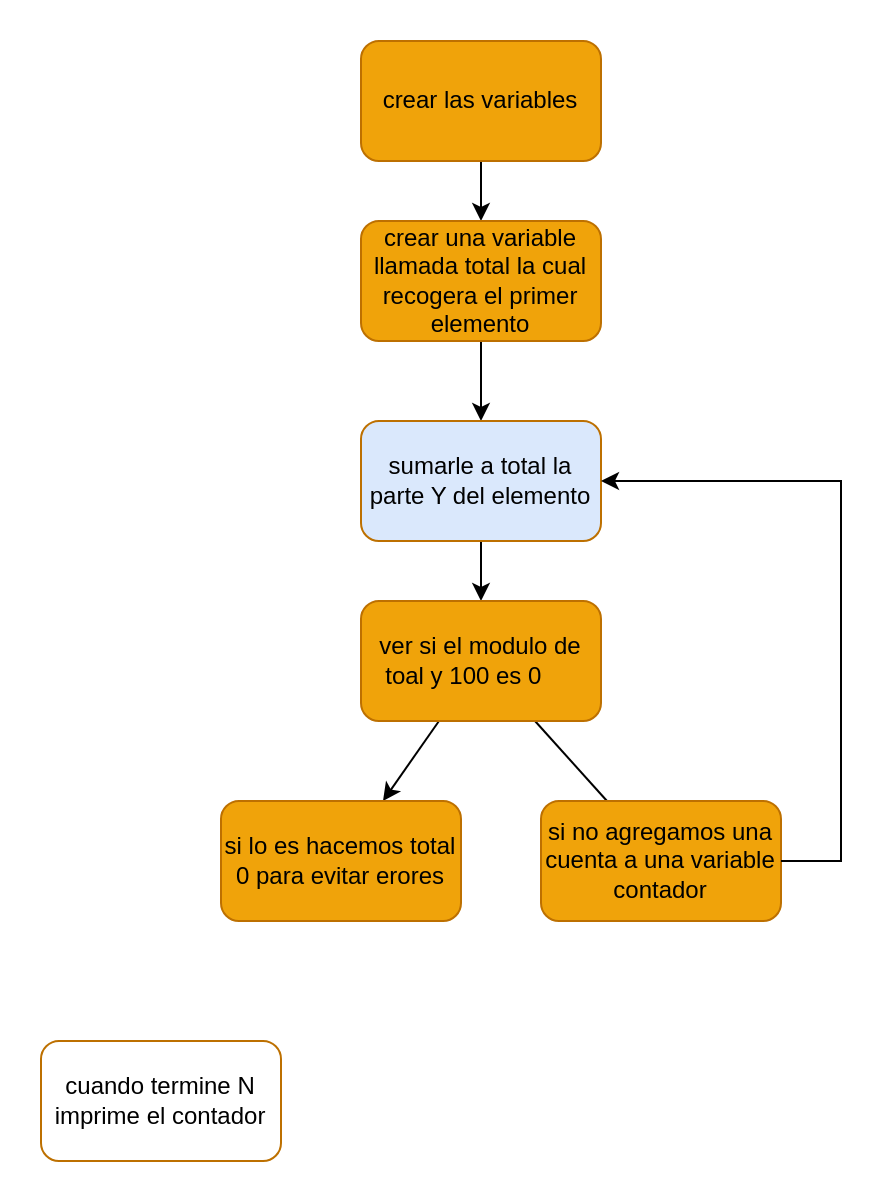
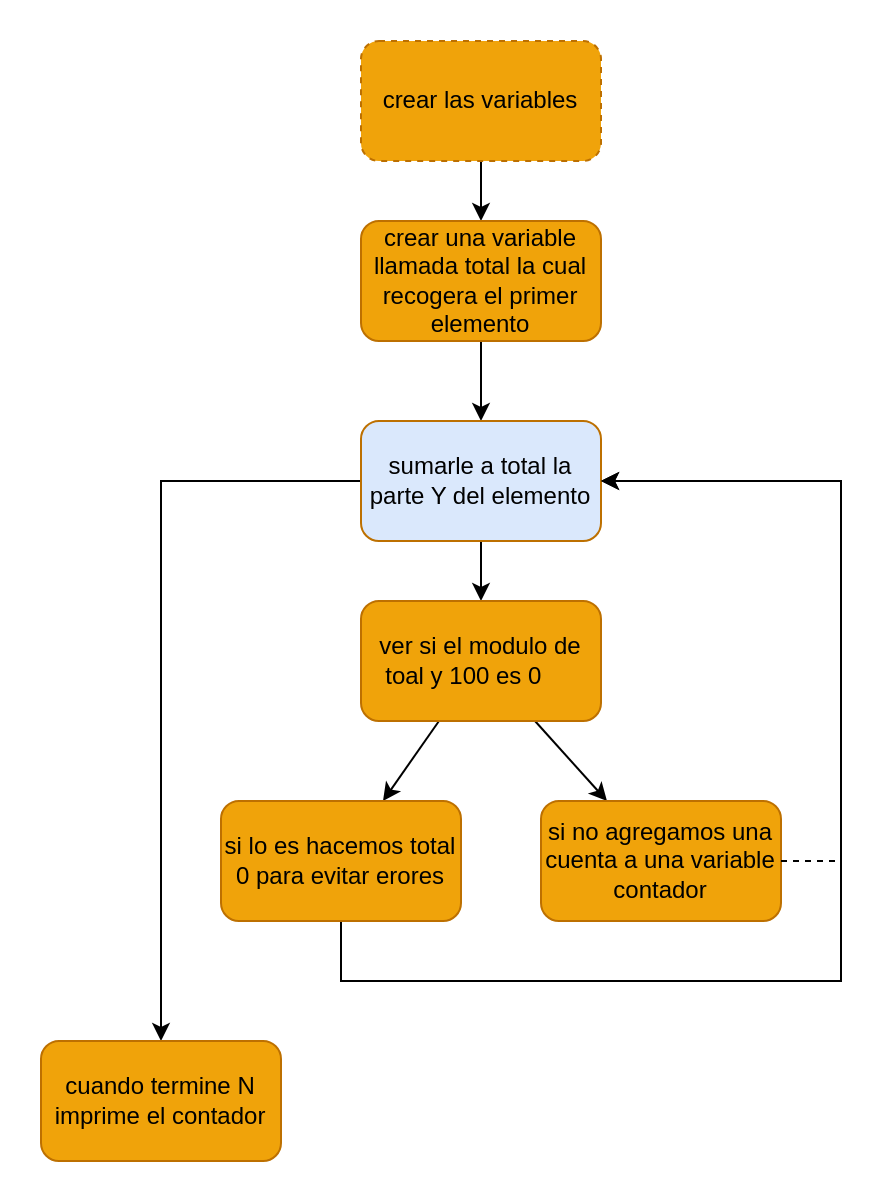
node "crear las variables": style solid -> dashed
edge "sumarle a total la parte Y del elemento" -> "cuando termine N imprime el contador": added
edge "ver si el modulo de toal y 100 es 0" -- "si no agregamos una cuenta a una variable contador": arrowhead none -> classic
edge "si no agregamos una cuenta a una variable contador" -> "sumarle a total la parte Y del elemento": style solid -> dashed
edge "si lo es hacemos total 0 para evitar erores" -> "sumarle a total la parte Y del elemento": added
node "cuando termine N imprime el contador": fillcolor #ffffff -> #f0a30a
